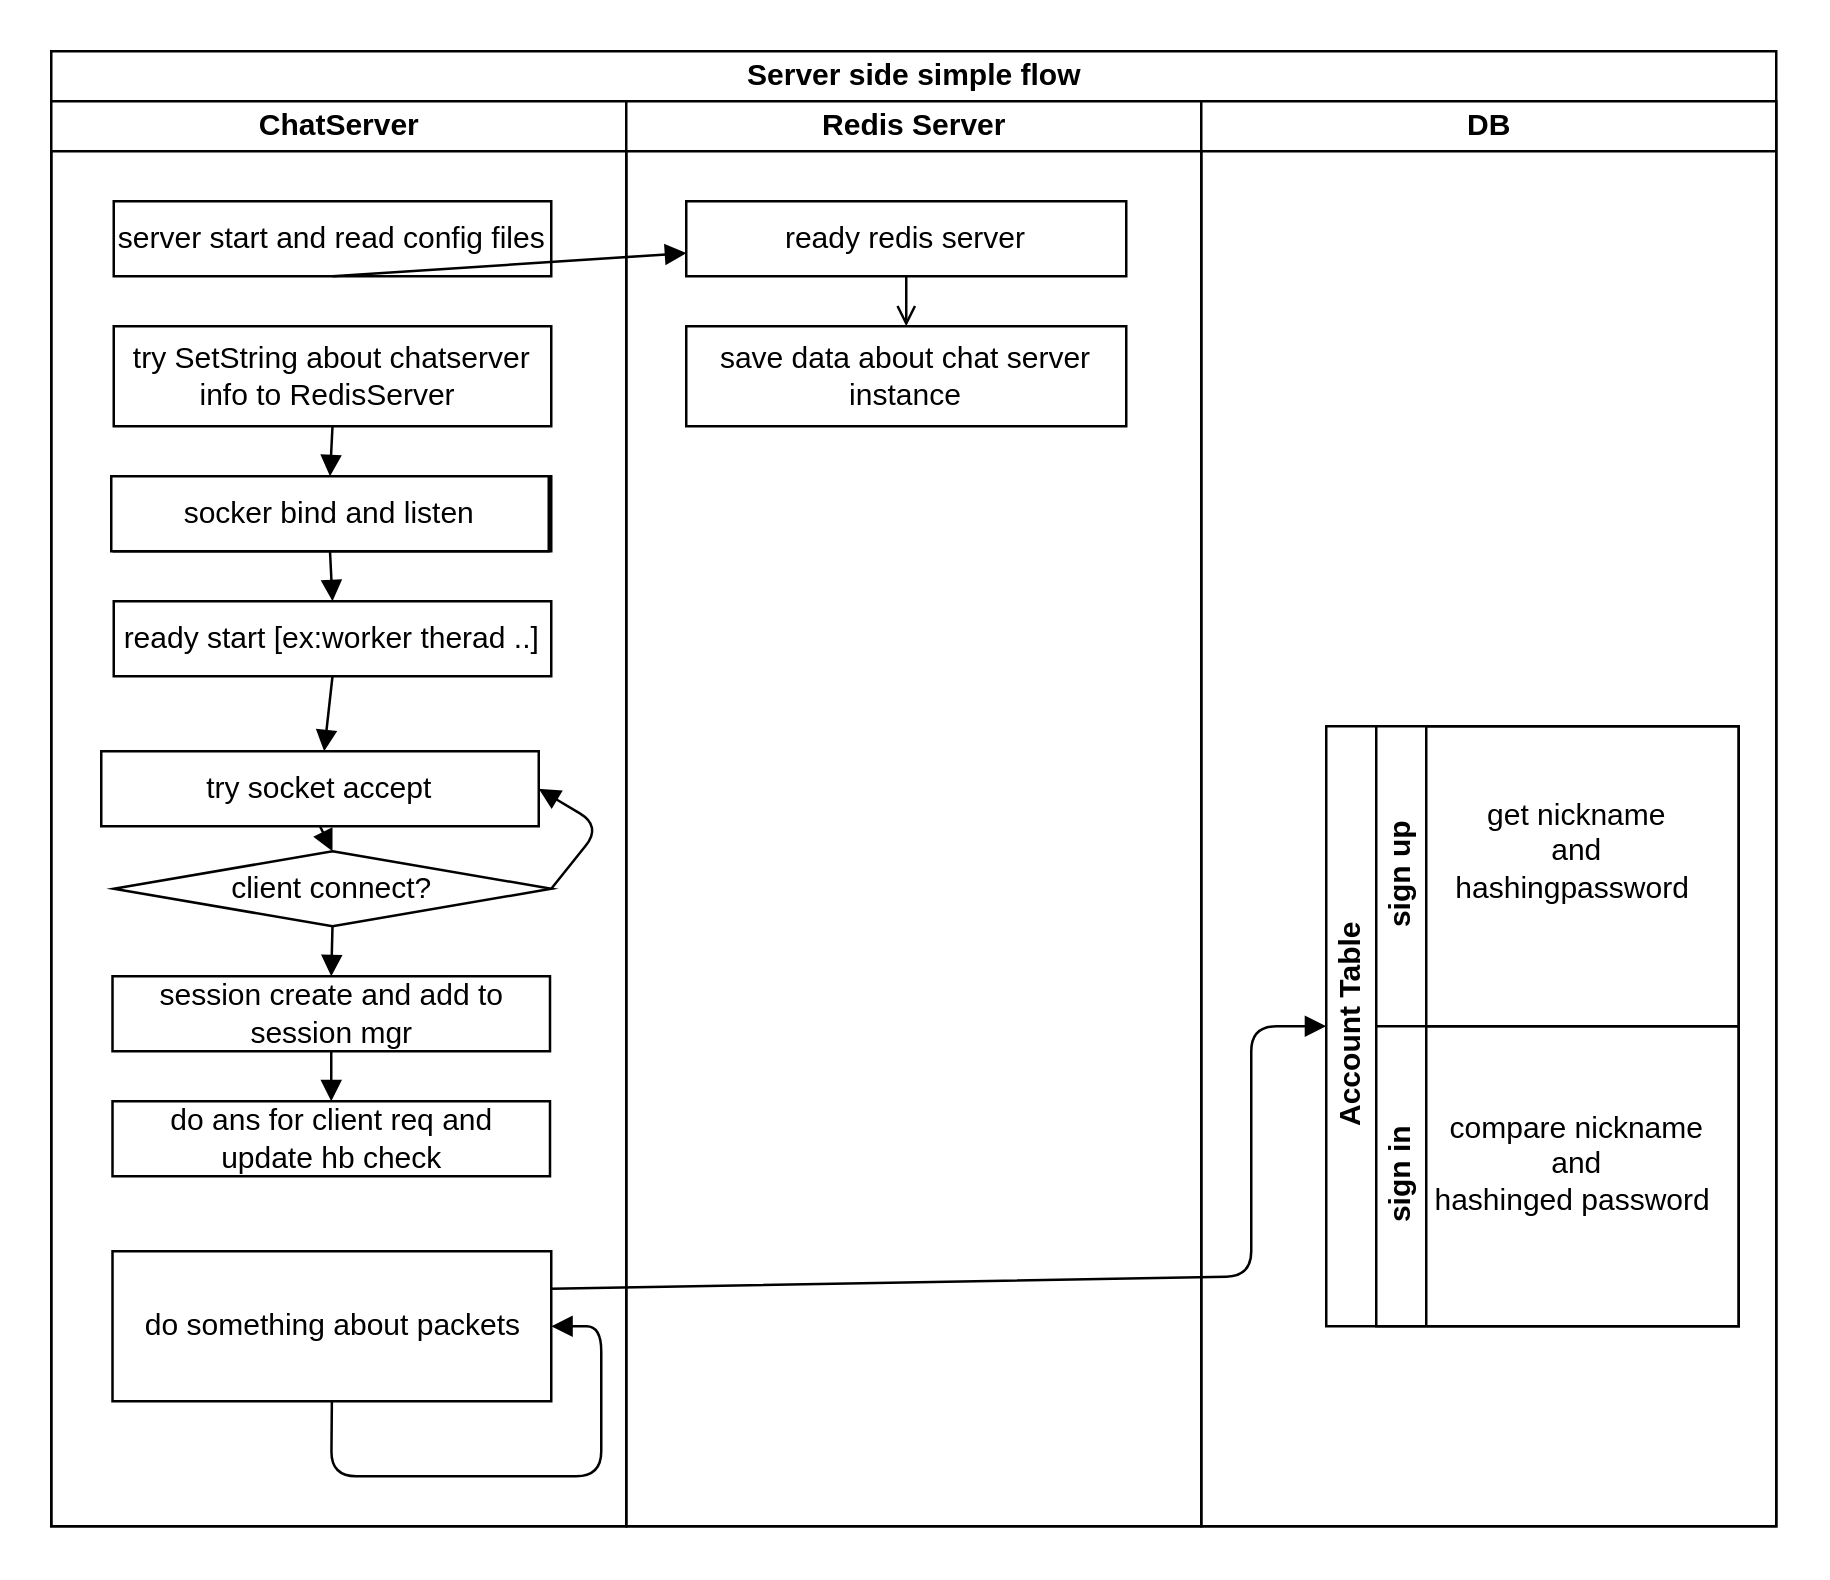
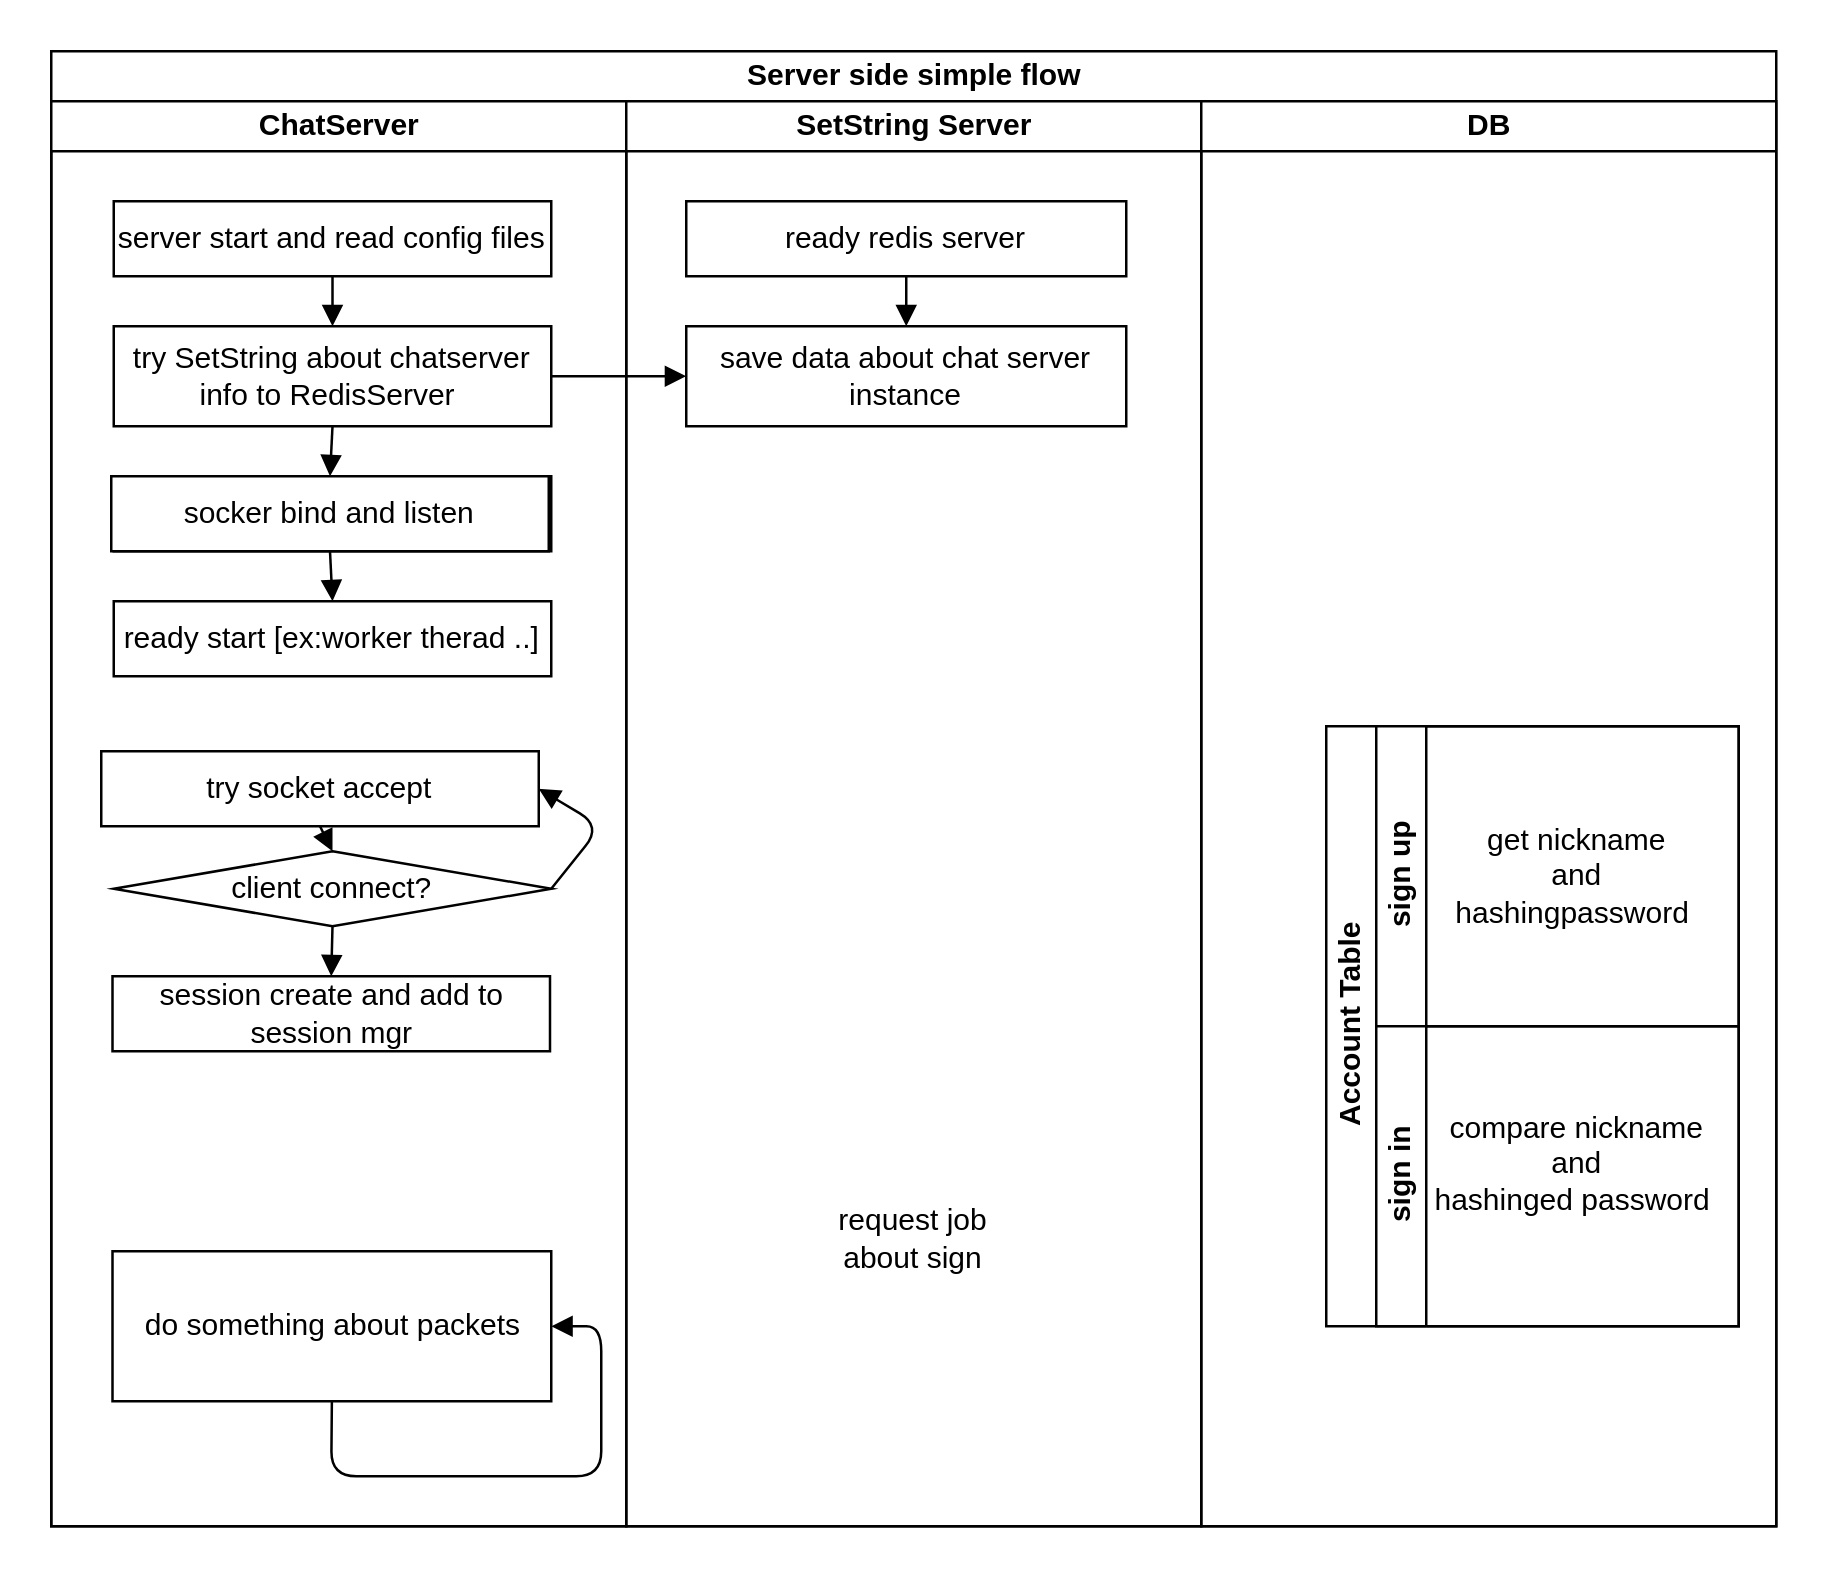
node "Redis Server": label "Redis Server" -> "SetString Server"
edge "server start and read config files" -> "ready redis server": now "server start and read config files" -> "try SetString about chatserver info to RedisServer"
edge "ready redis server" -> "save data about chat server instance": arrowhead open -> block
edge "try SetString about chatserver info to RedisServer" -> "save data about chat server instance": added
edge "ready start [ex:worker therad ..]" -> "try socket accept": removed
node "get nickname and hashingpassword": moved (1576, 851) -> (1576, 876)
edge "session create and add to session mgr" -> "do ans for client req and update hb check": removed
node "do ans for client req and update hb check": removed
node "request job about sign": added
edge "do something about packets" -> "Account Table": removed
